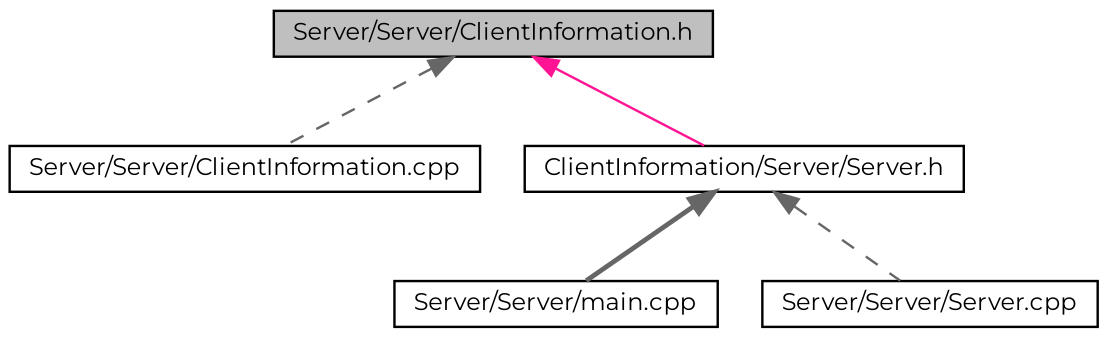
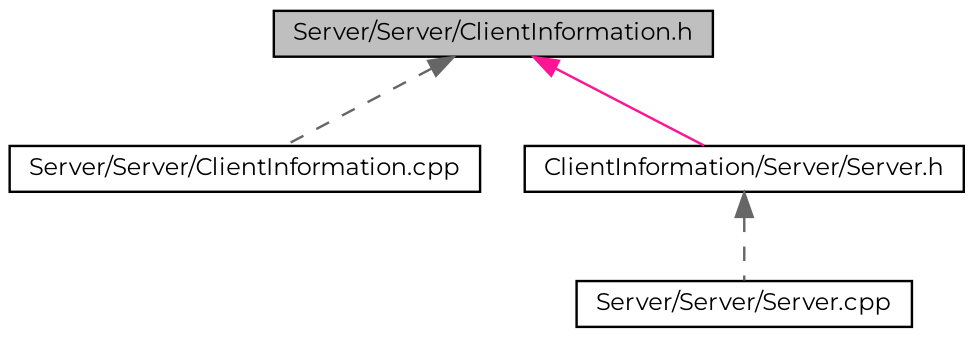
node "Server/Server/main.cpp": removed
